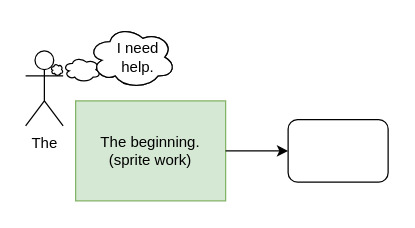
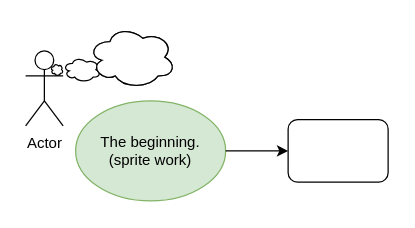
node "I need help.": removed
node "The": label "The" -> "Actor"
node "The beginning. (sprite work)": shape rectangle -> ellipse
